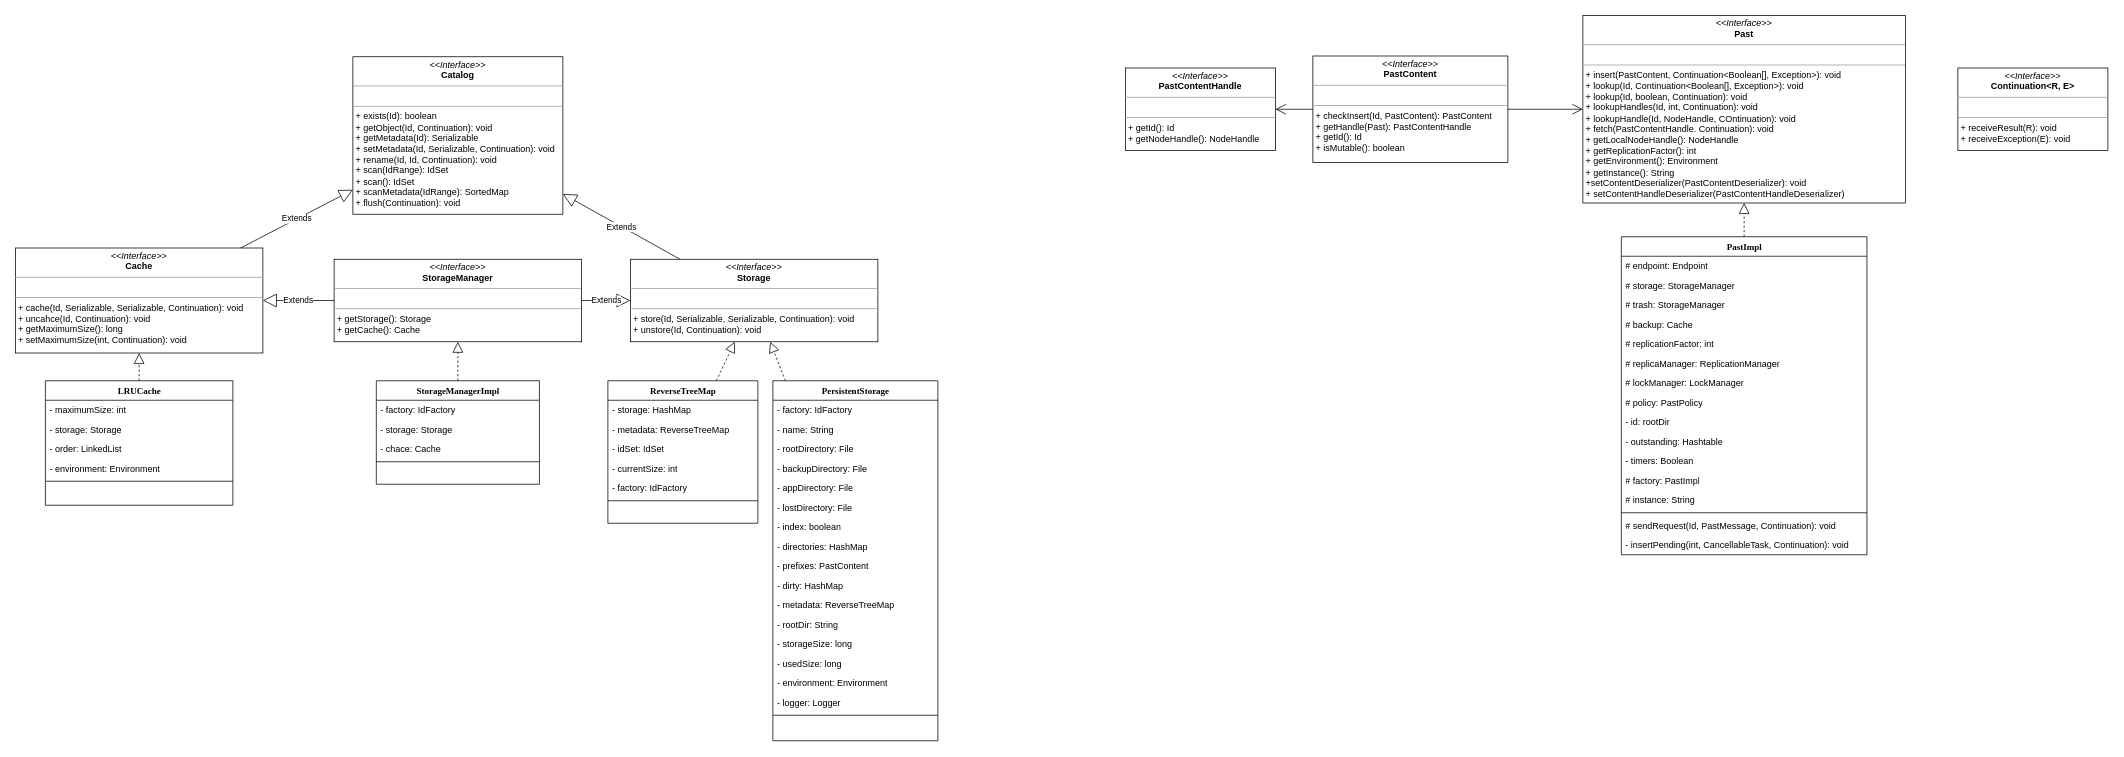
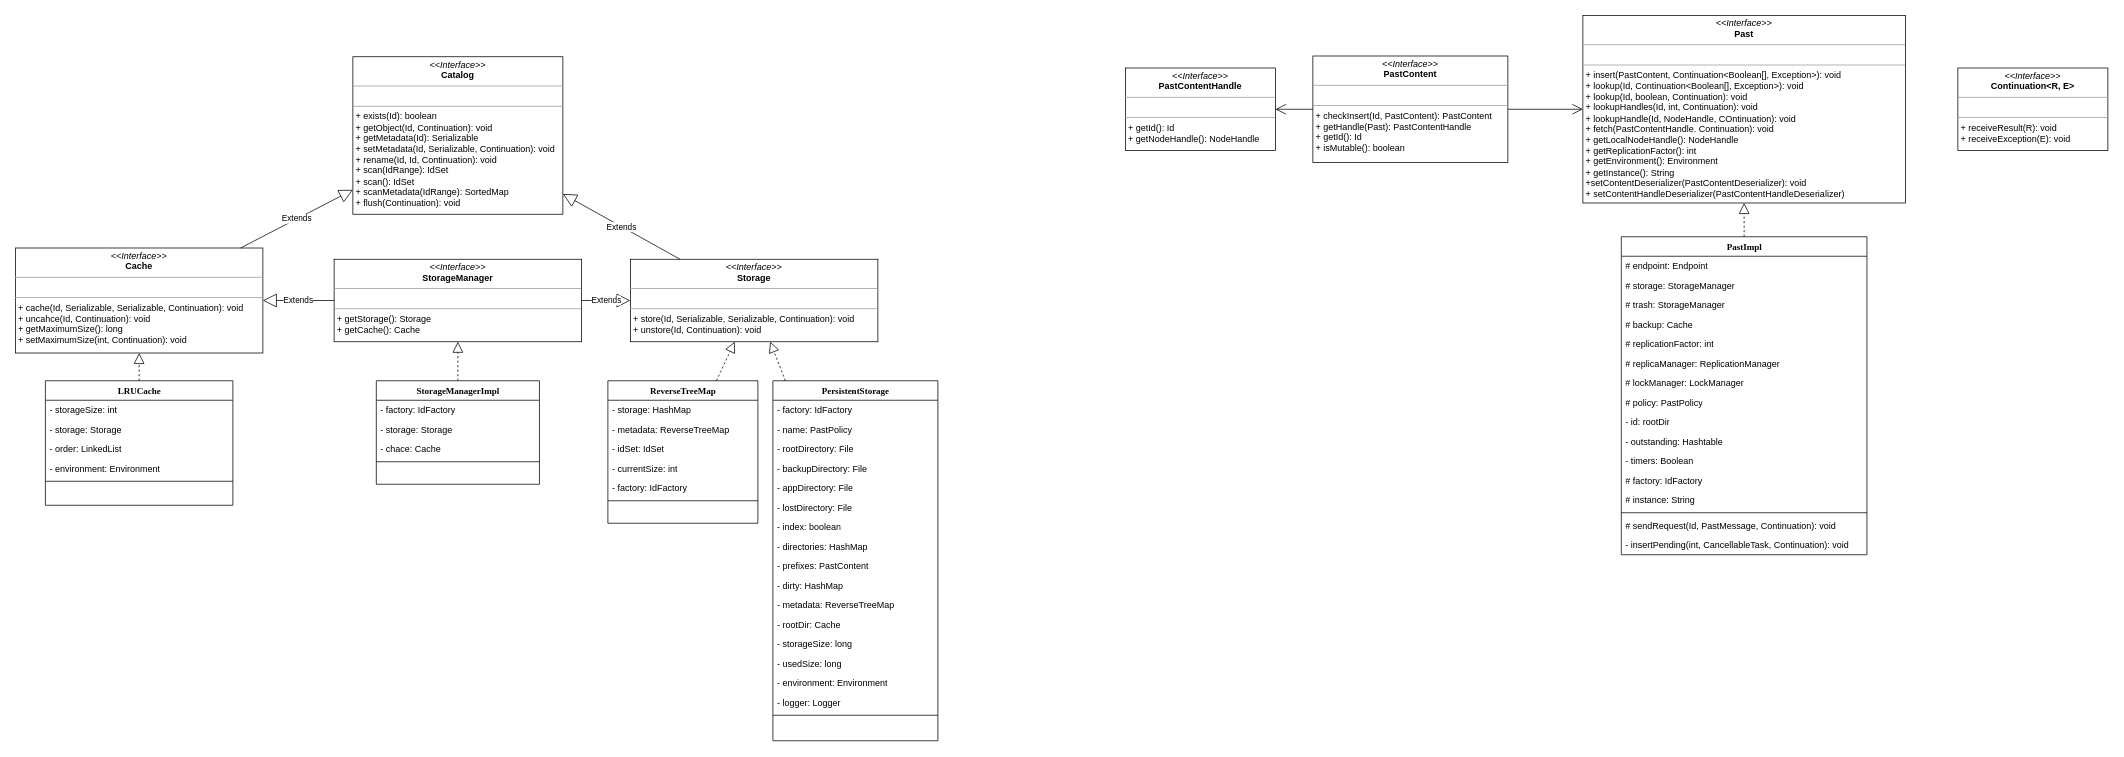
node "- maximumSize: int": label "- maximumSize: int" -> "- storageSize: int"
node "- name: String": label "- name: String" -> "- name: PastPolicy"
node "# factory: PastImpl": label "# factory: PastImpl" -> "# factory: IdFactory"
node "- rootDir: String": label "- rootDir: String" -> "- rootDir: Cache"
